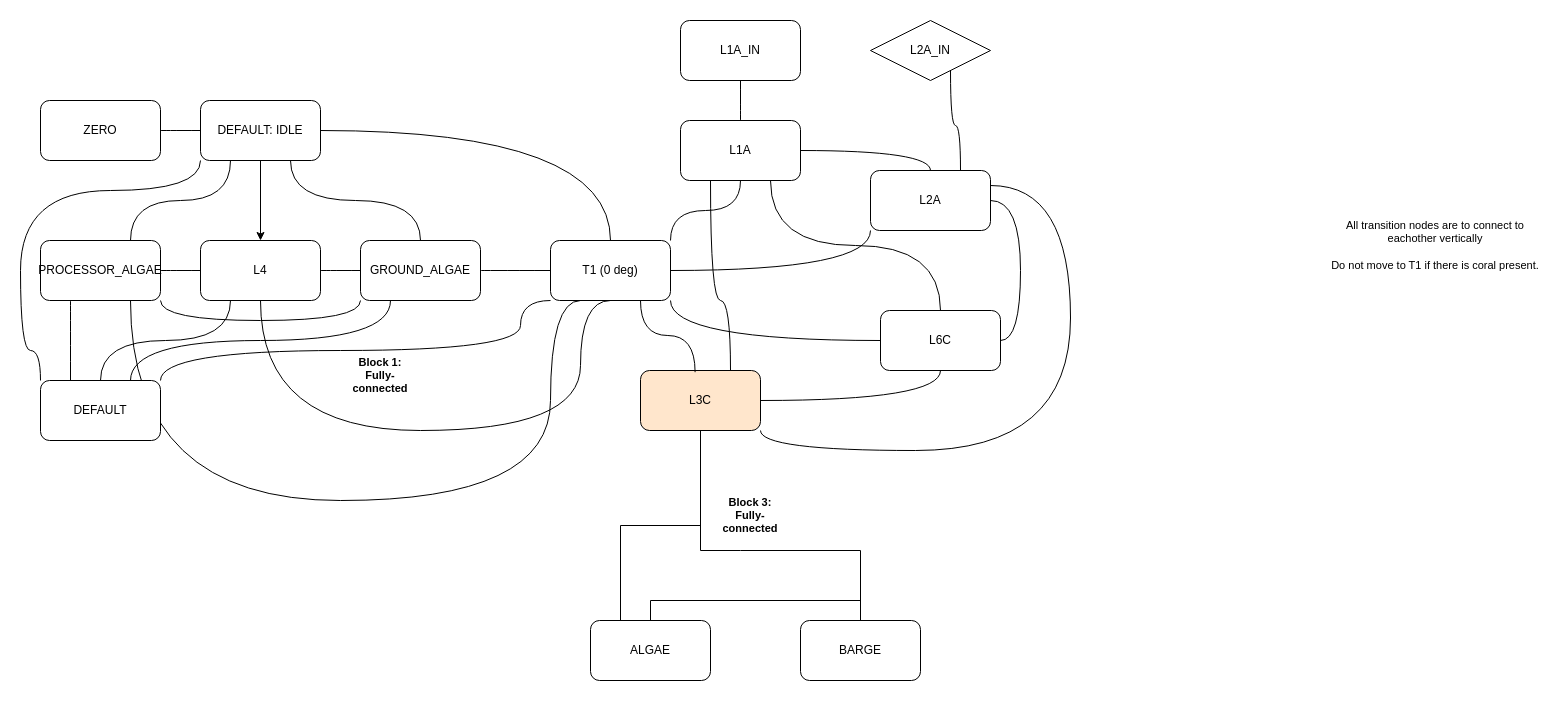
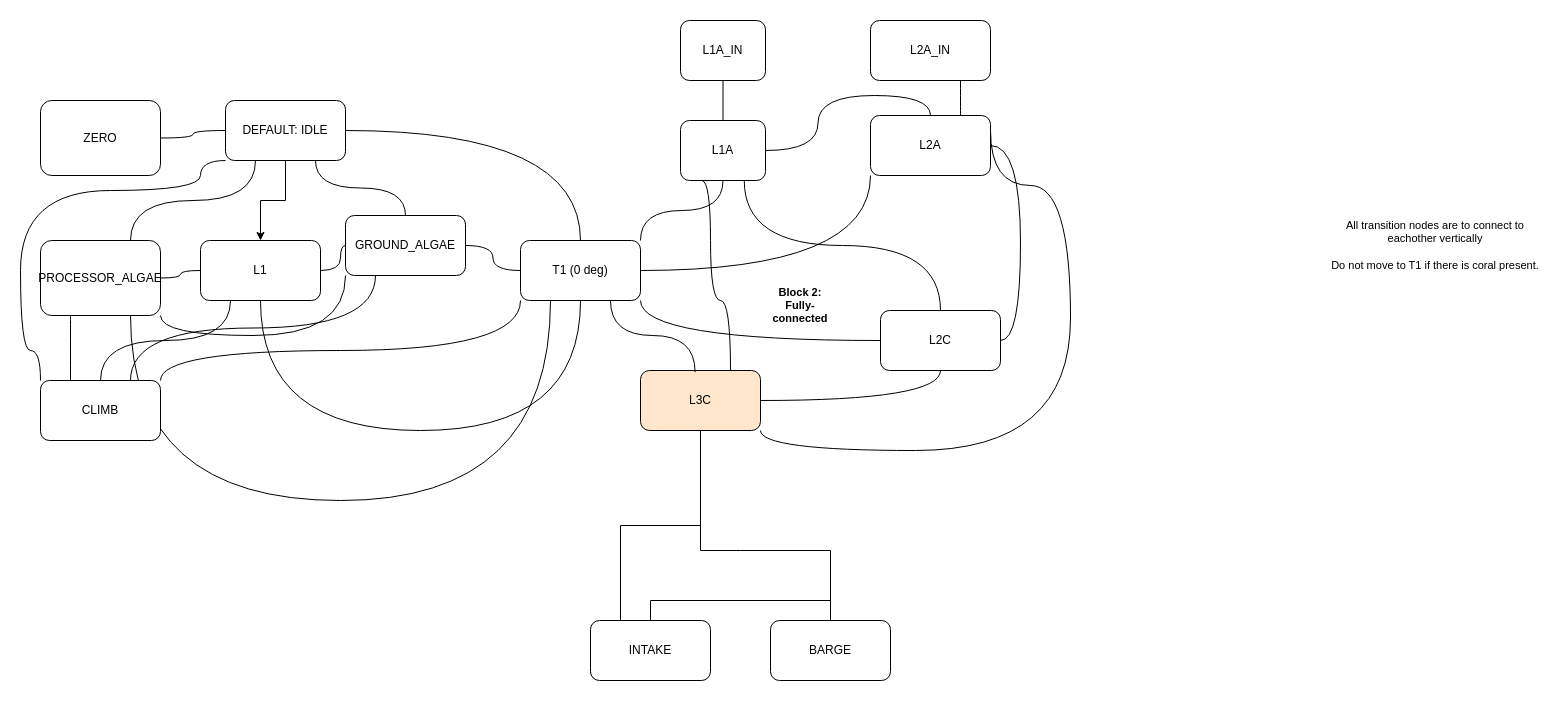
node "L1A_IN": size 120x60 -> 85x60
node "L2A_IN": shape diamond -> rounded rectangle
node "ZERO": size 120x60 -> 120x75
node "DEFAULT: IDLE": moved (261, 131) -> (286, 131)
node "L1A": size 120x60 -> 85x60
node "L2A": moved (931, 201) -> (931, 146)
node "PROCESSOR_ALGAE": size 120x60 -> 120x75
node "L4": label "L4" -> "L1"
node "GROUND_ALGAE": moved (421, 271) -> (406, 246)
node "T1 (0 deg)": moved (611, 271) -> (581, 271)
node "Block 2: Fully-connected": added
node "L6C": label "L6C" -> "L2C"
node "Block 1: Fully-connected": removed
node "DEFAULT": label "DEFAULT" -> "CLIMB"
node "Block 3: Fully-connected": removed
node "ALGAE": label "ALGAE" -> "INTAKE"
node "BARGE": moved (861, 651) -> (831, 651)
